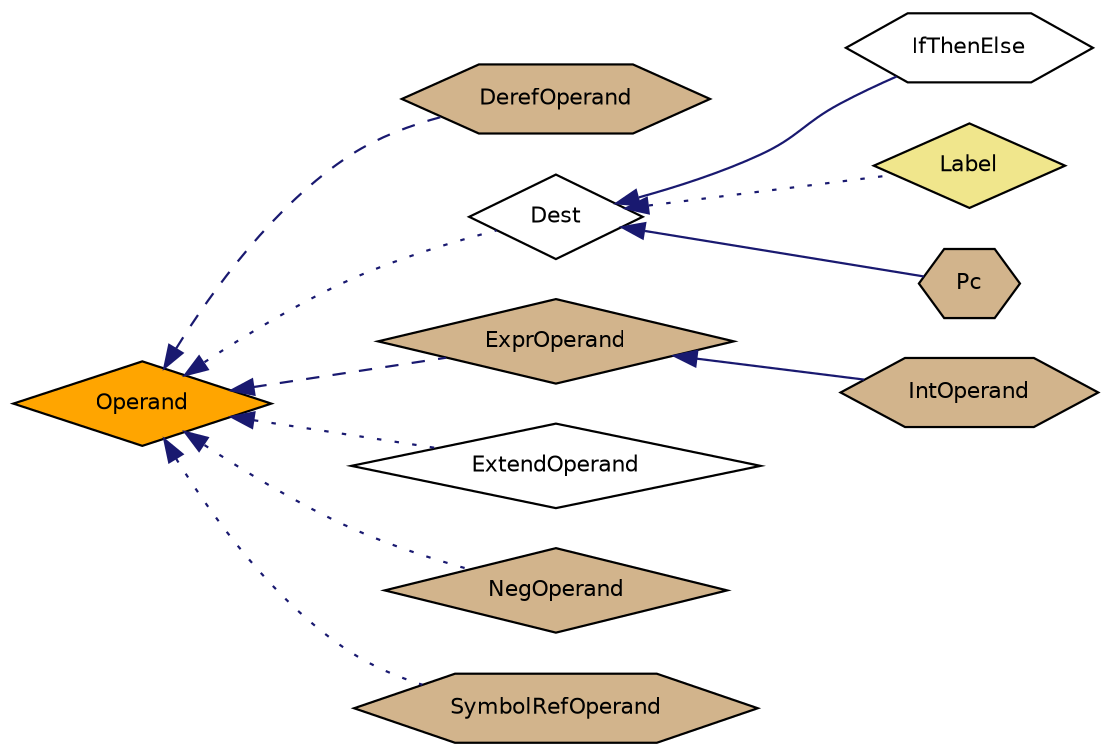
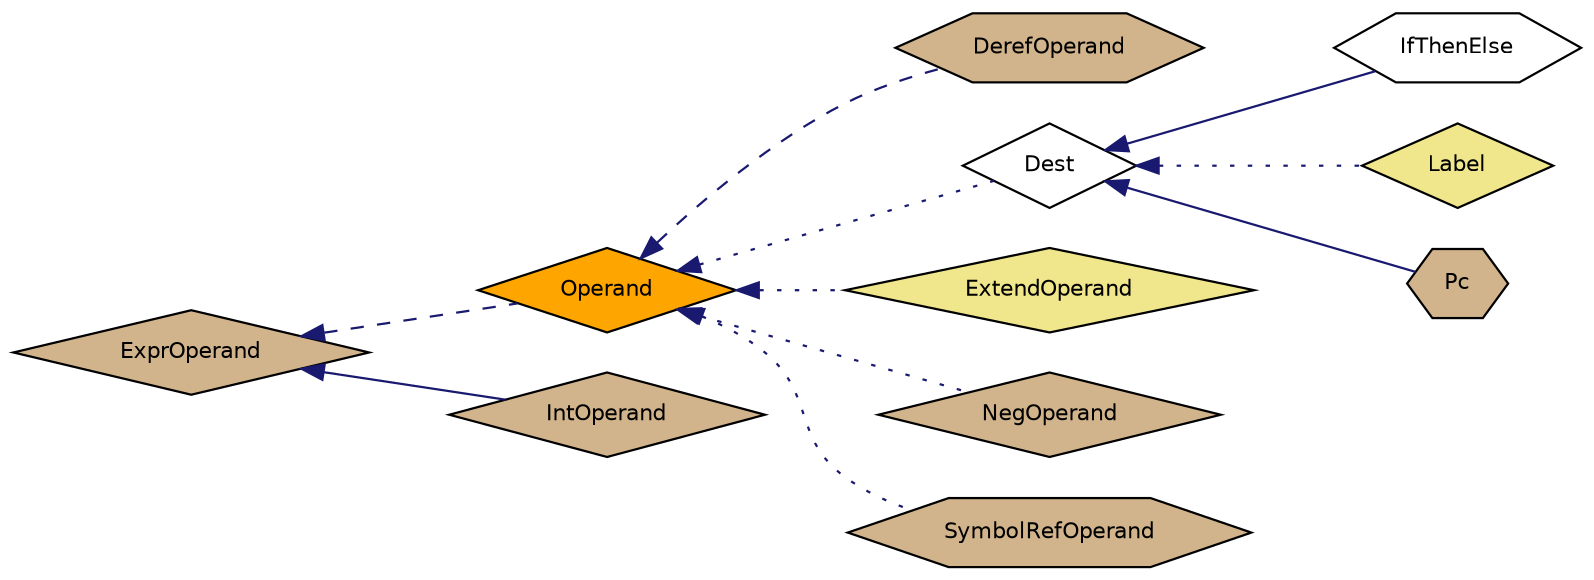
edge "ExprOperand" -> "Operand": reversed
node "IntOperand": shape hexagon -> diamond
node "ExtendOperand": fillcolor white -> khaki
